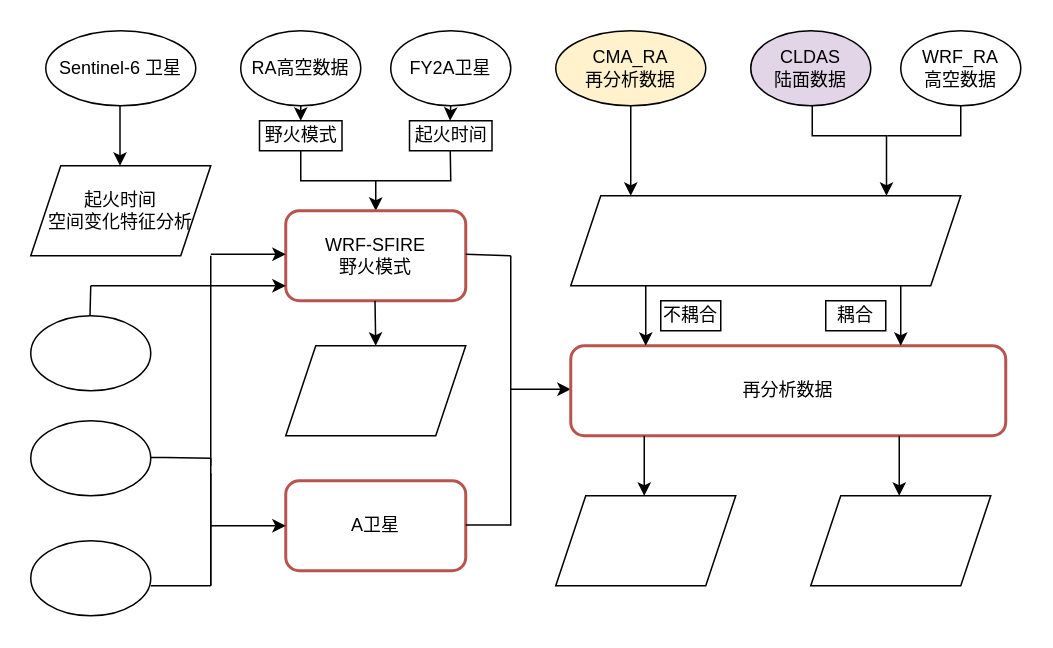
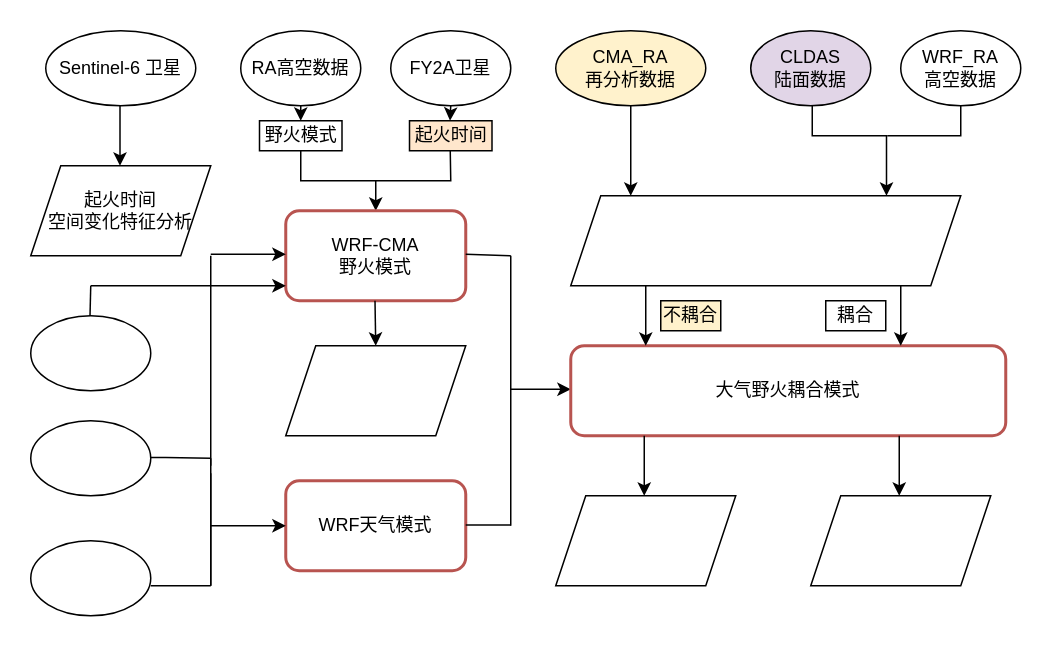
node "起火时间": fillcolor #ffffff -> #ffe6cc
node "WRF-SFIRE 野火模式": label "WRF-SFIRE 野火模式" -> "WRF-CMA 野火模式"
node "不耦合": fillcolor #ffffff -> #fff2cc
node "再分析数据": label "再分析数据" -> "大气野火耦合模式"
node "A卫星": label "A卫星" -> "WRF天气模式"
